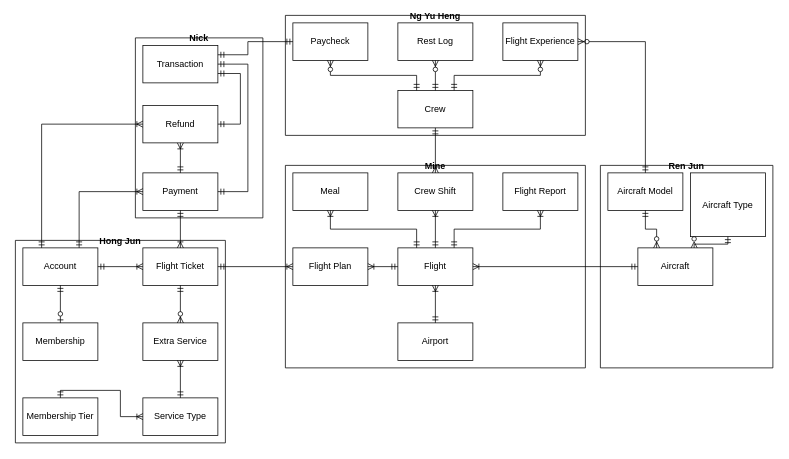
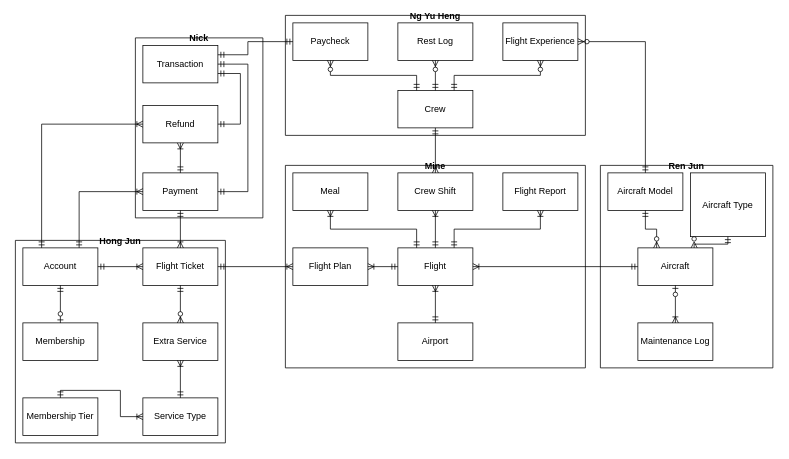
edge "Aircraft" -- "Maintenance Log": added
node "Maintenance Log": added
